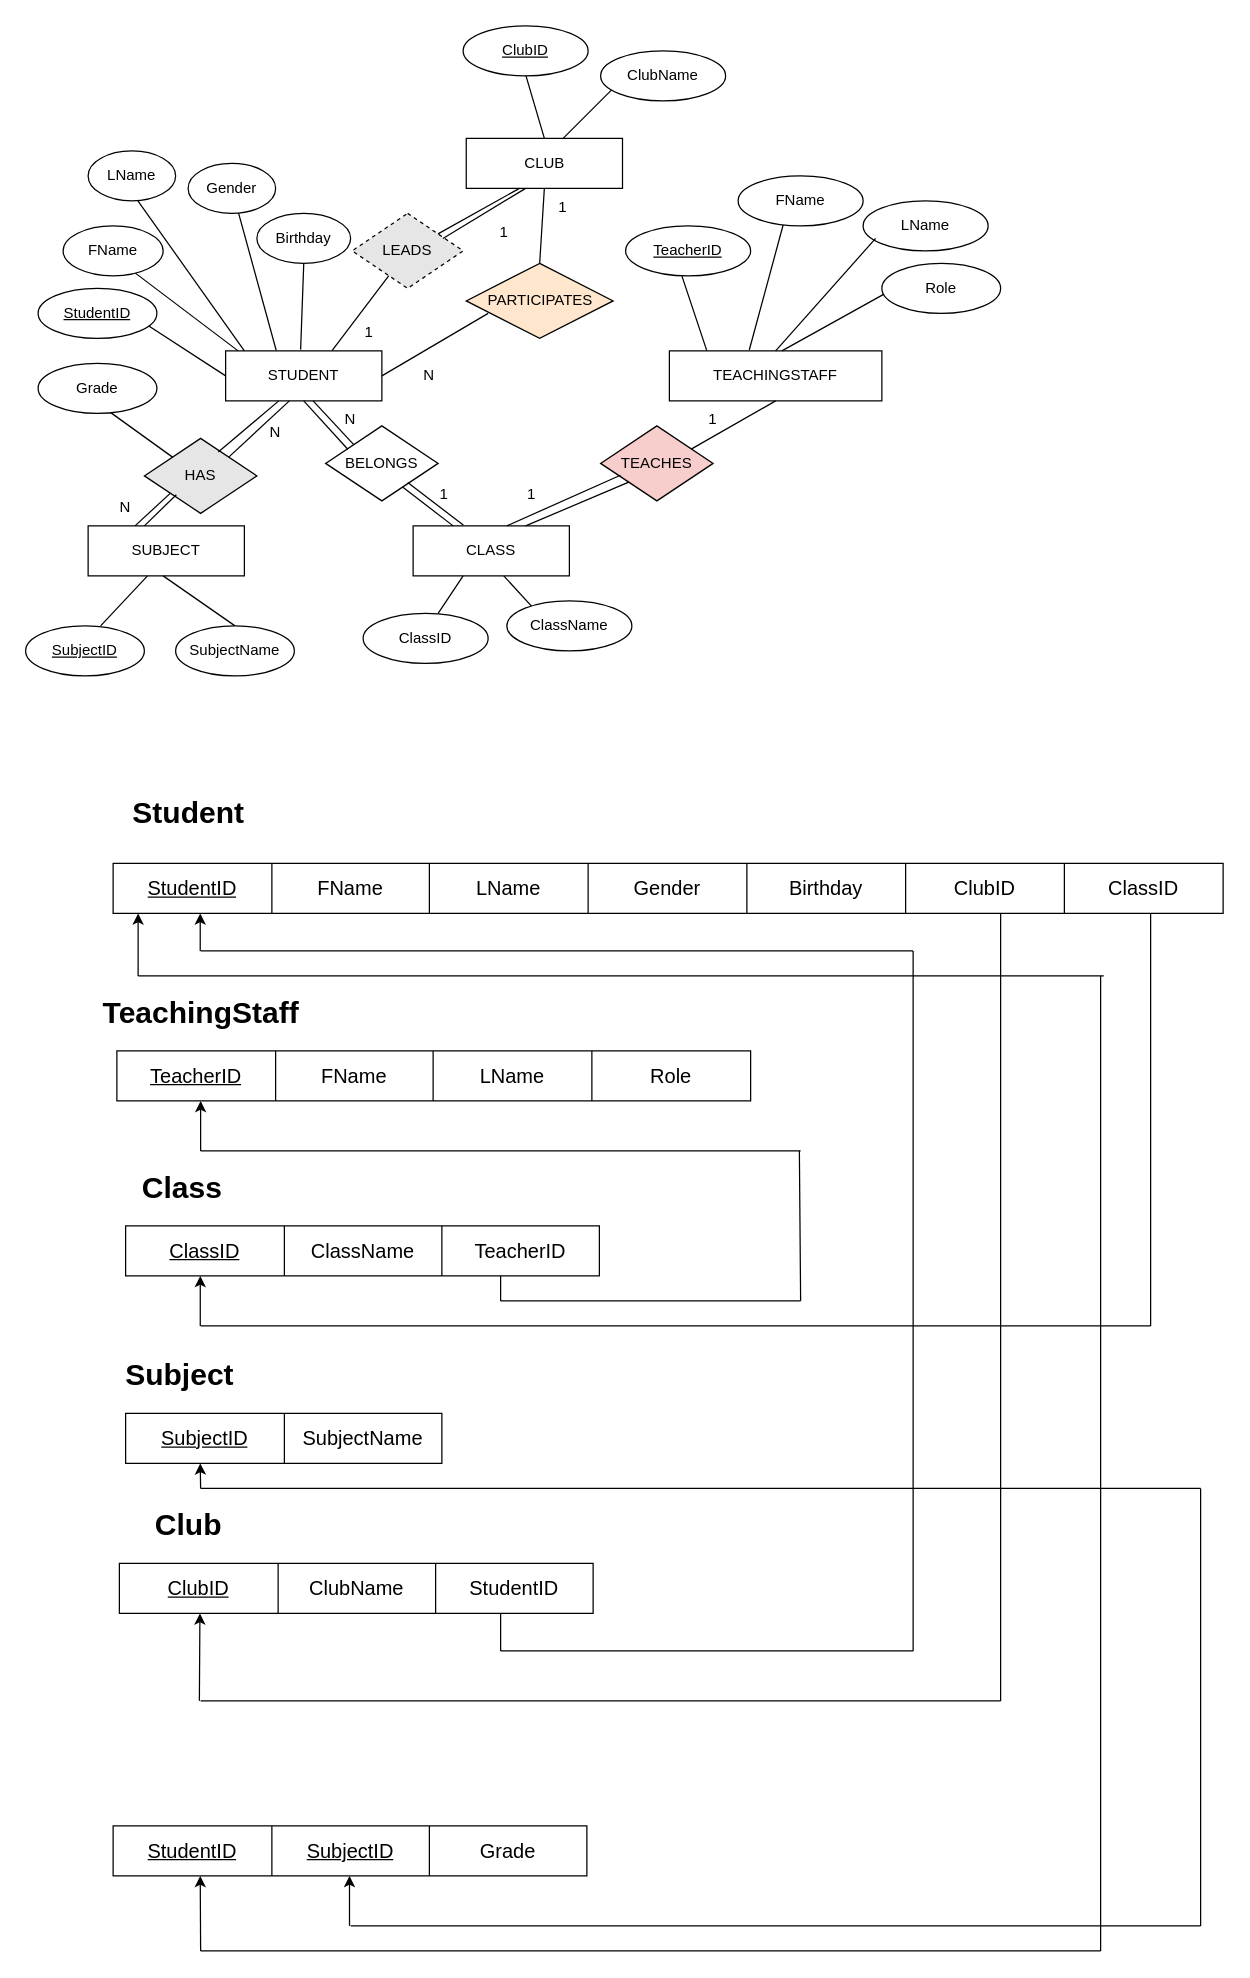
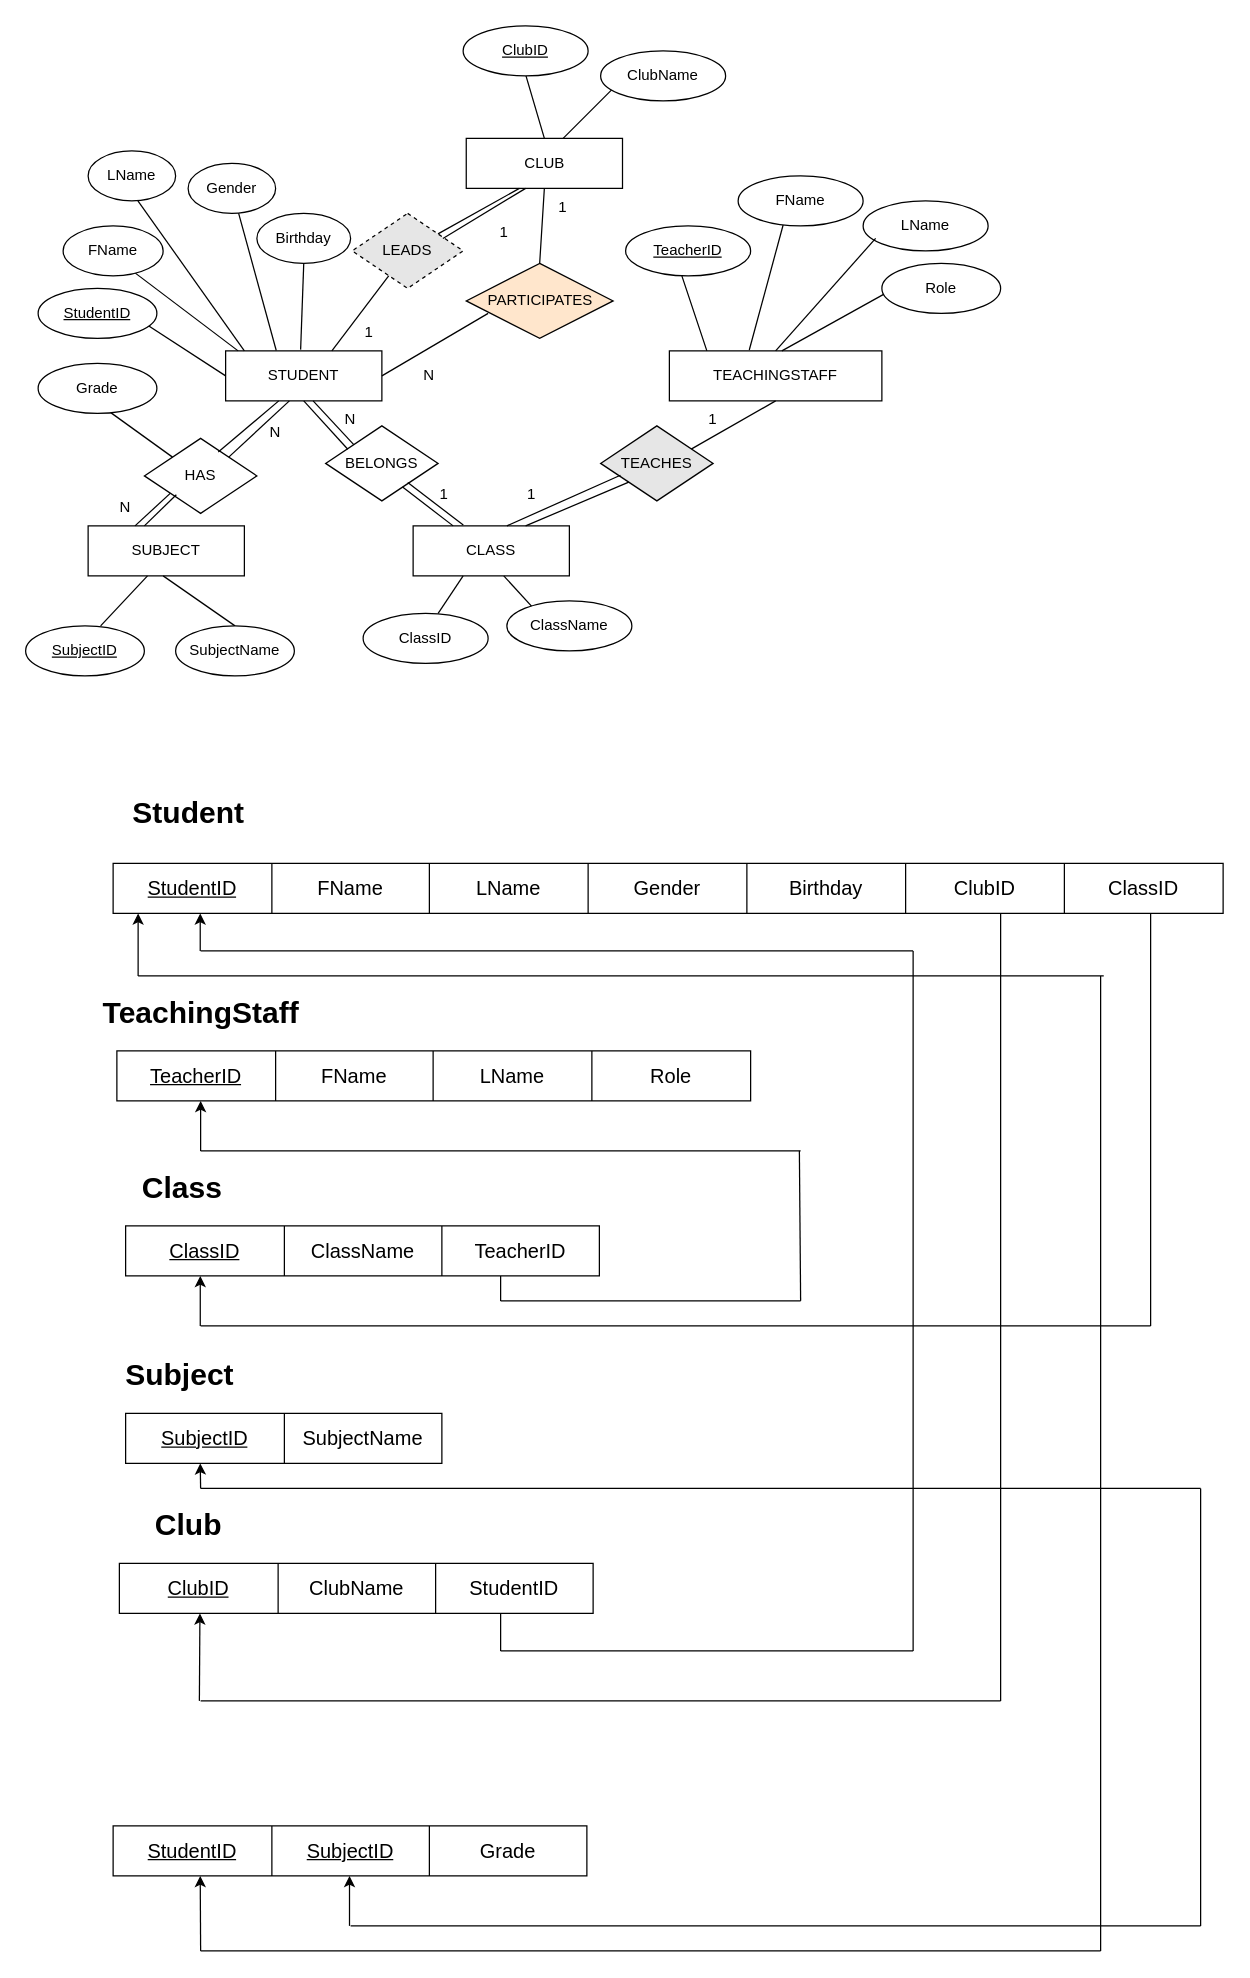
node "TEACHES": fillcolor #f8cecc -> #e6e6e6
node "HAS": fillcolor #e6e6e6 -> #ffffff
